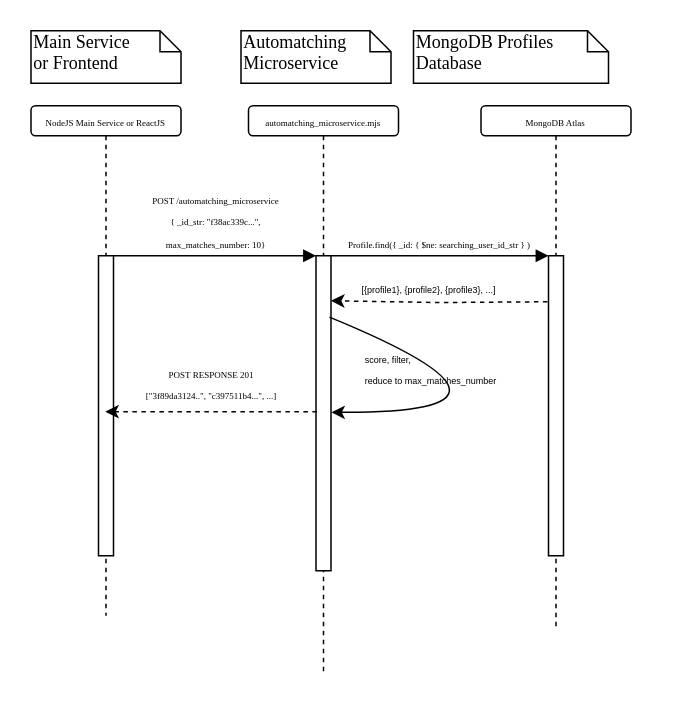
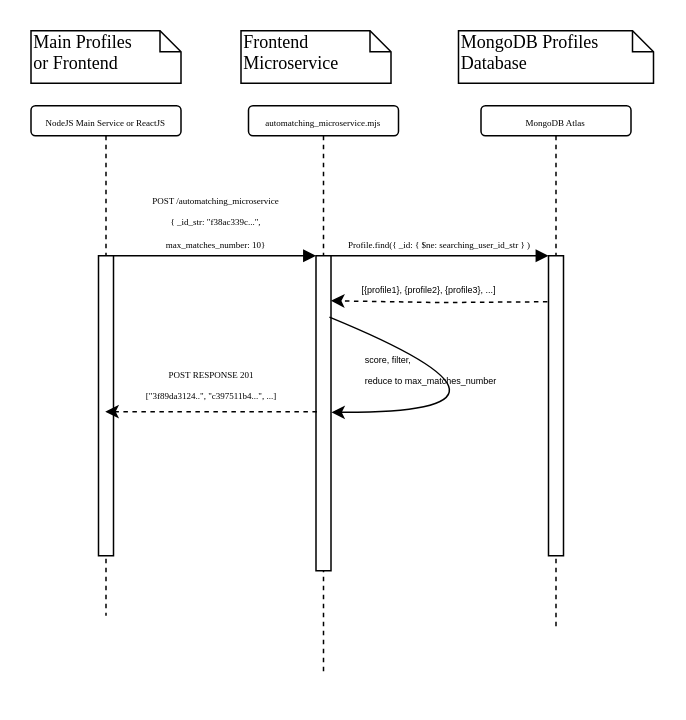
node "Main Service or Frontend": label "Main Service or Frontend" -> "Main Profiles or Frontend"
node "Automatching Microservice": label "Automatching Microservice" -> "Frontend Microservice"
node "MongoDB Profiles Database": moved (511, 57) -> (556, 57)
